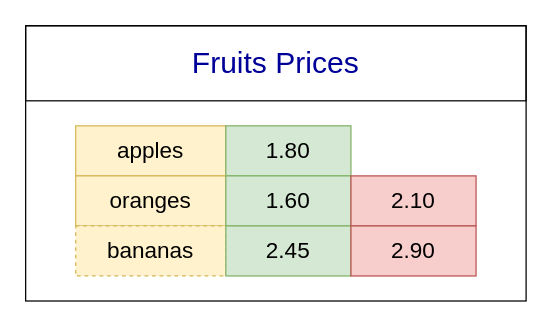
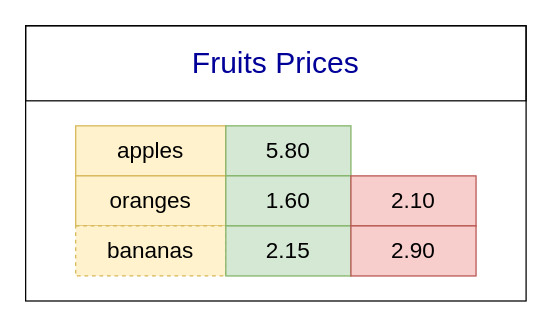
node "1.80": label "1.80" -> "5.80"
node "2.45": label "2.45" -> "2.15"
